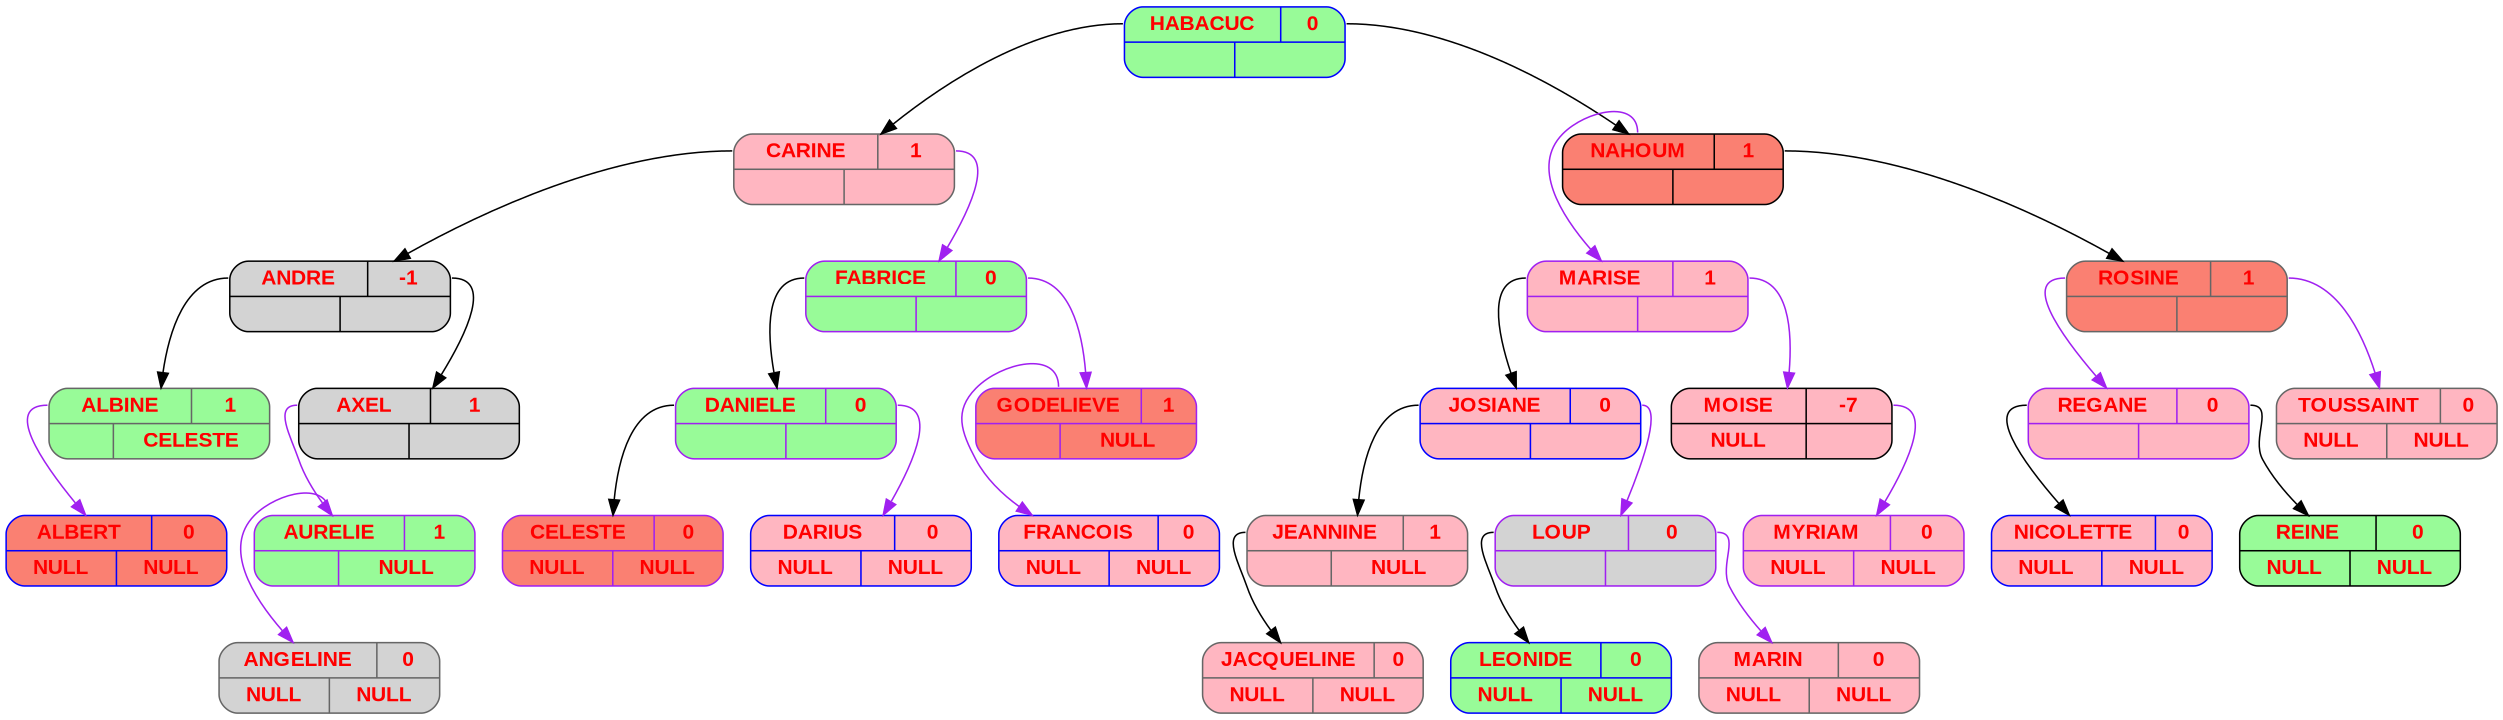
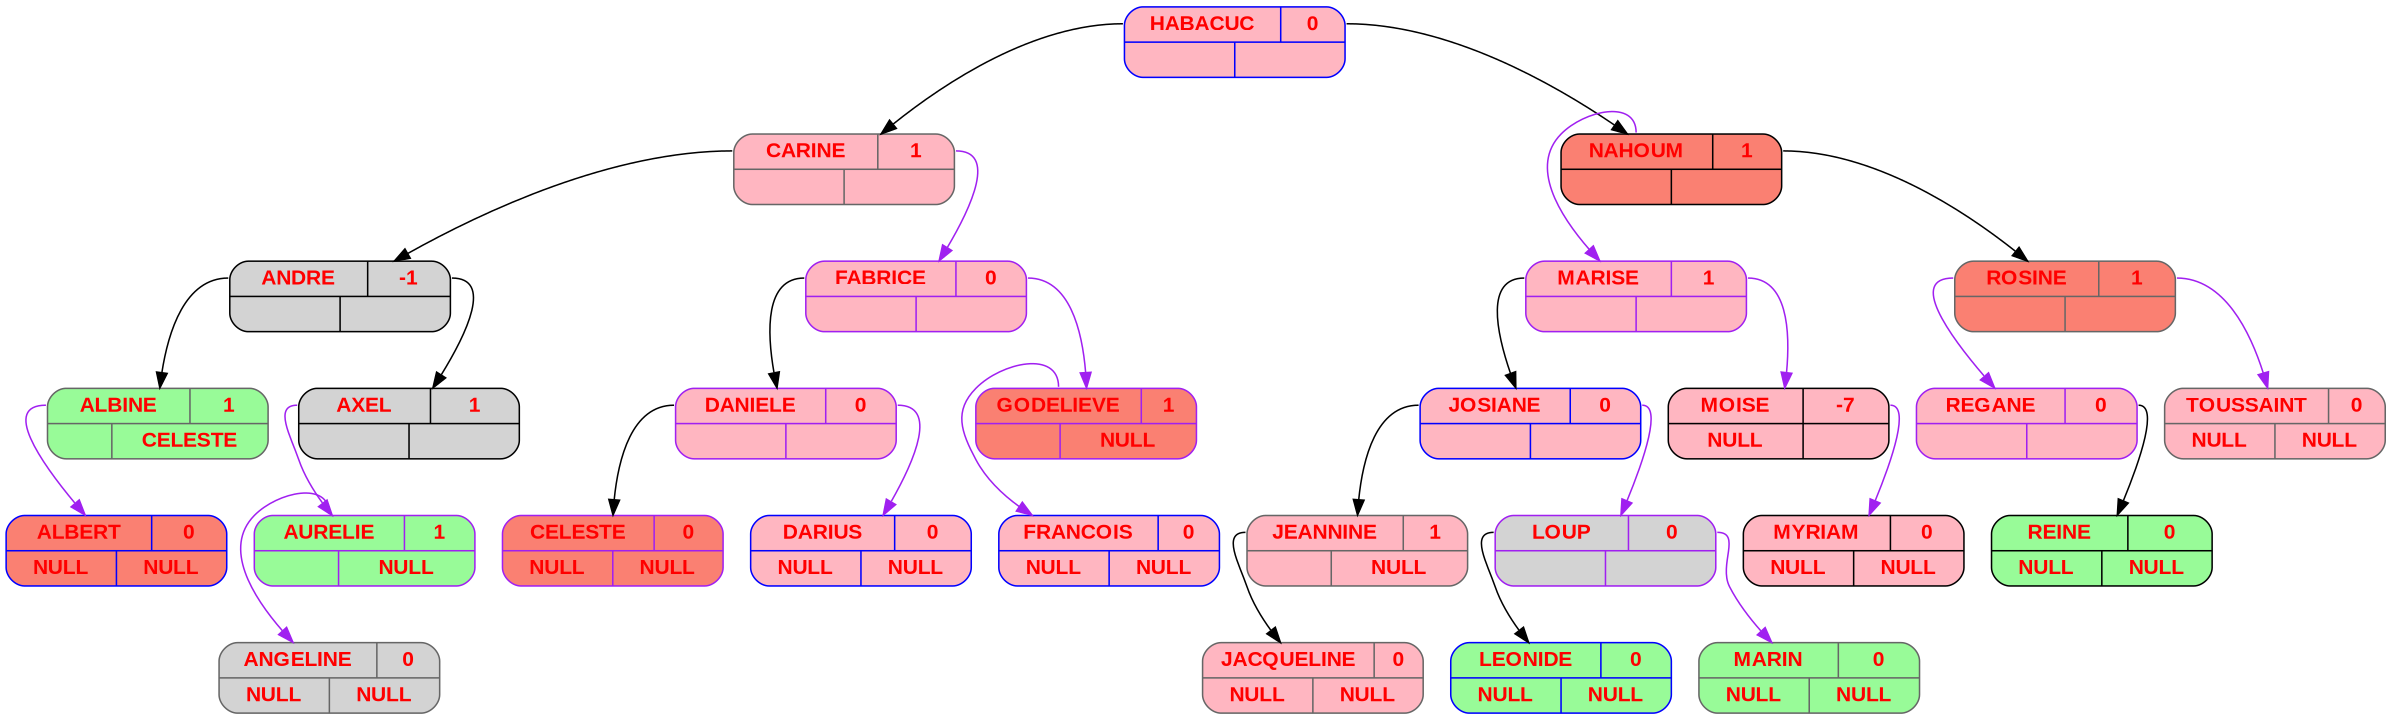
node "HABACUC": fillcolor palegreen -> lightpink
node "FABRICE": fillcolor palegreen -> lightpink
node "DANIELE": fillcolor palegreen -> lightpink
node "MYRIAM": color purple -> black
node "NICOLETTE": removed
node "MARIN": fillcolor lightpink -> palegreen
